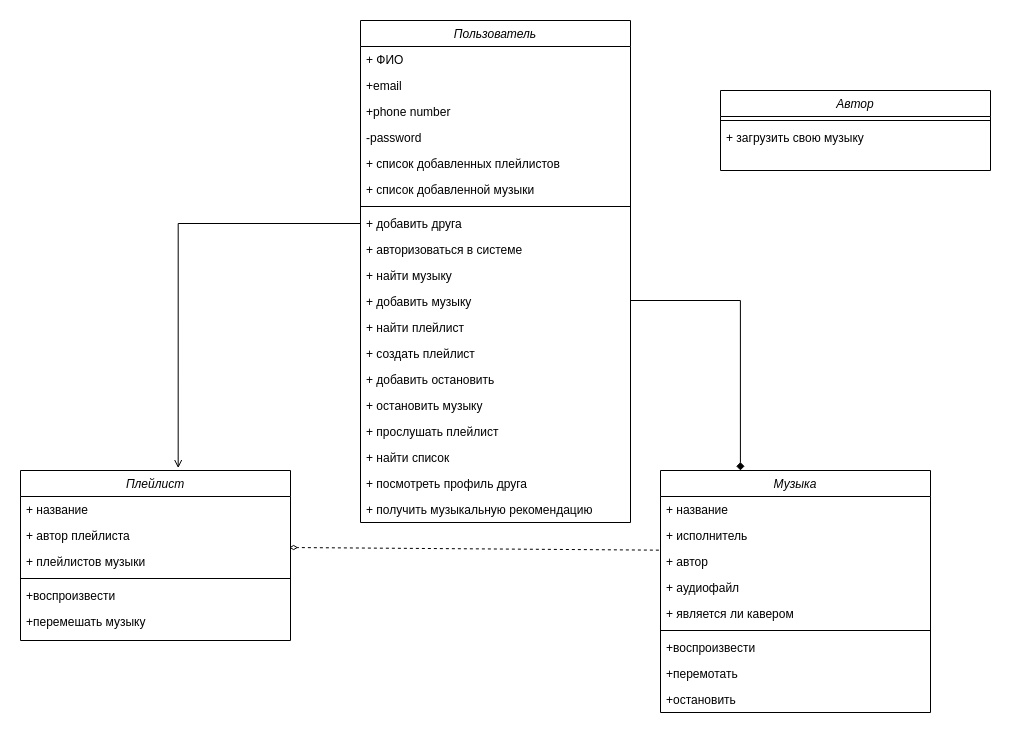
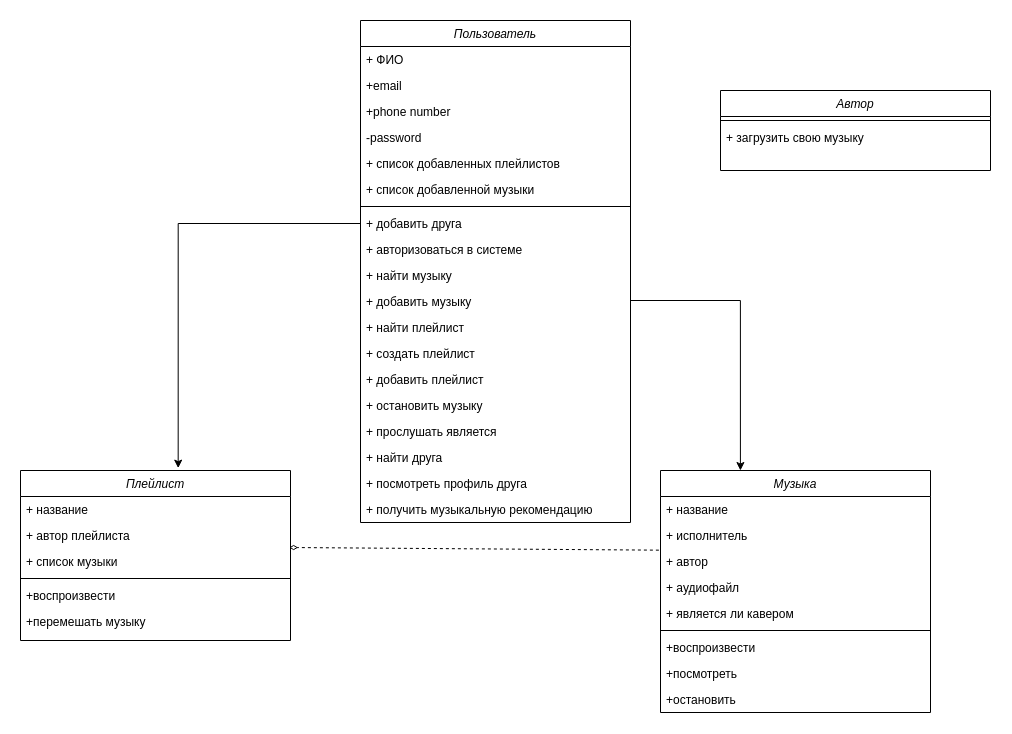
node "+ добавить остановить": label "+ добавить остановить" -> "+ добавить плейлист"
node "+ прослушать плейлист": label "+ прослушать плейлист" -> "+ прослушать является"
node "+ найти список": label "+ найти список" -> "+ найти друга"
edge "+ добавить друга" -> "Плейлист": arrowhead open -> classic
edge "Пользователь" -> "Музыка": arrowhead diamond -> classic
node "+ плейлистов музыки": label "+ плейлистов музыки" -> "+ список музыки"
node "+перемотать": label "+перемотать" -> "+посмотреть"
